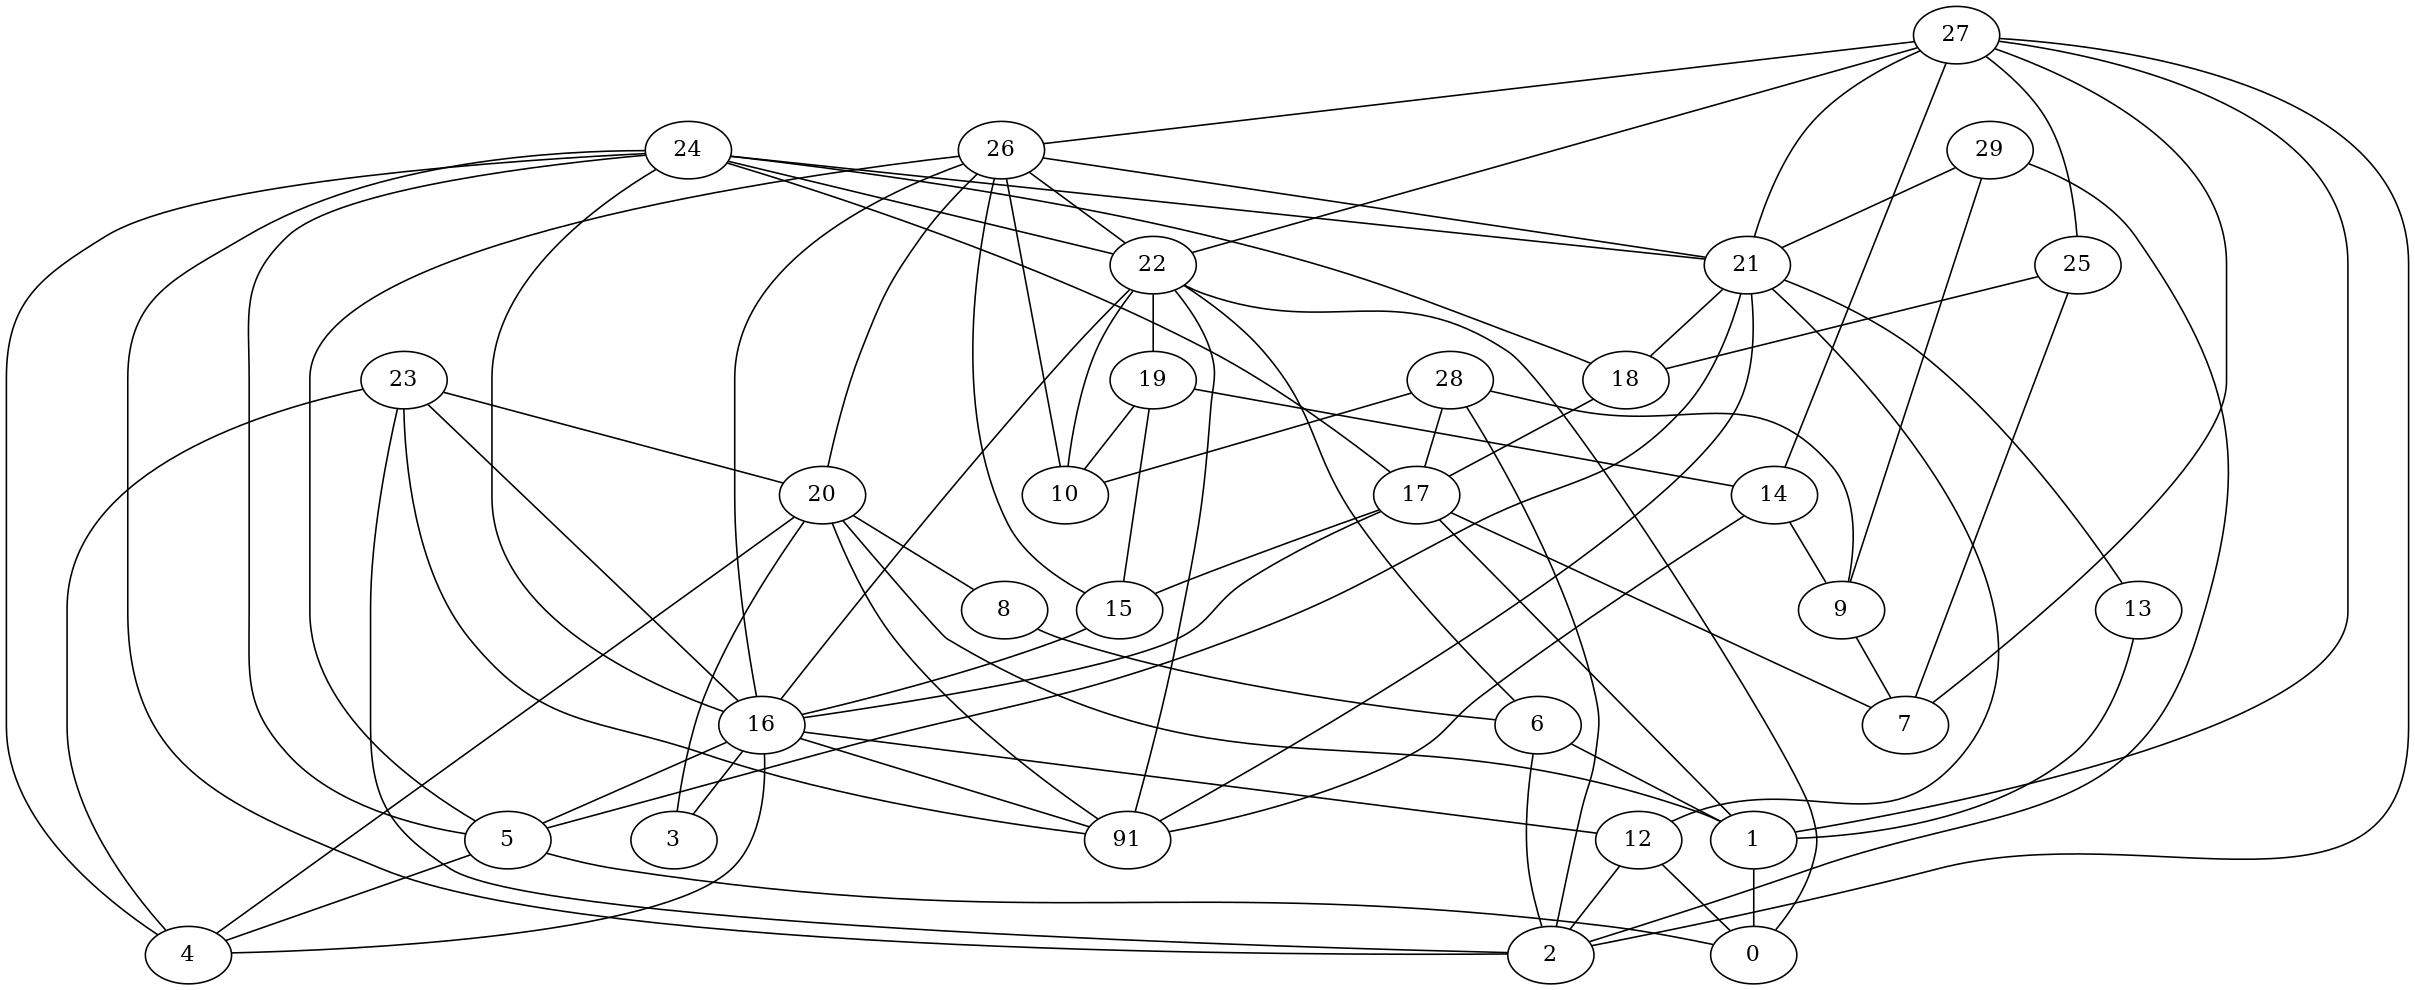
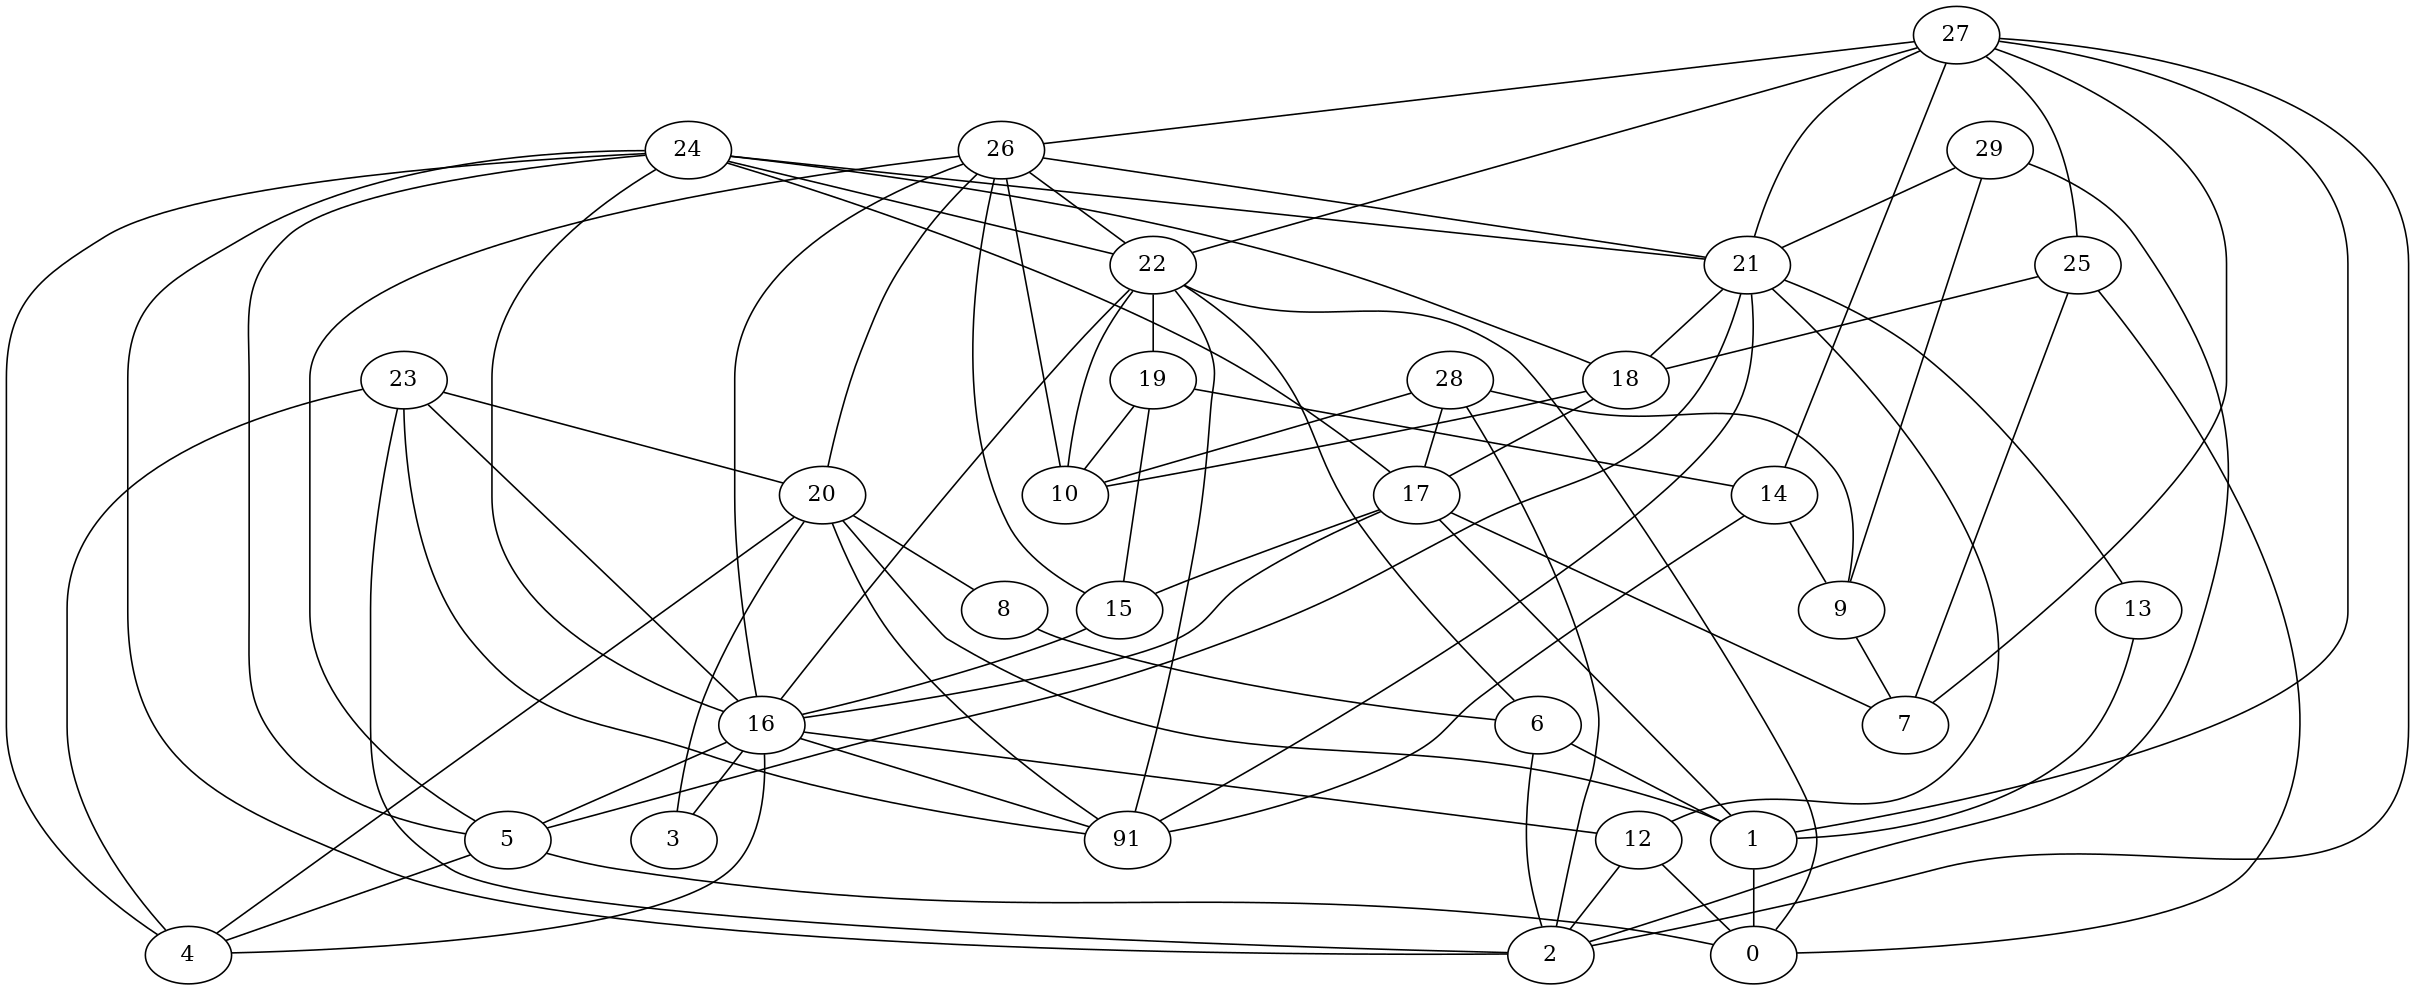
edge "18" -- "10": added
edge "25" -- "0": added
